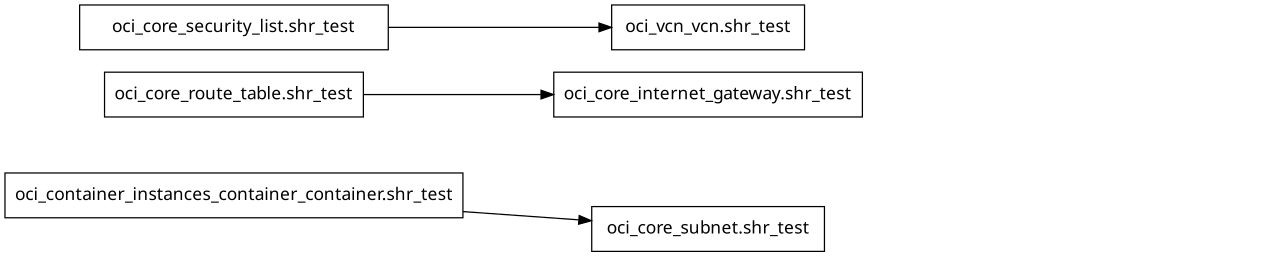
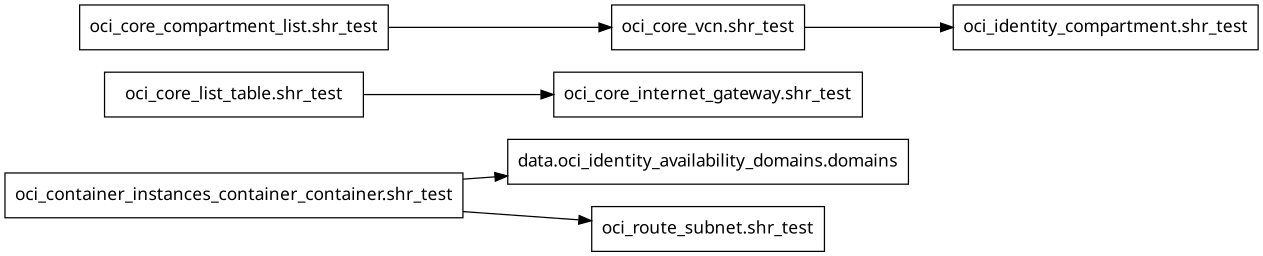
node "oci_core_security_list.shr_test": label "oci_core_security_list.shr_test" -> "oci_core_compartment_list.shr_test"
node "oci_vcn_vcn.shr_test": label "oci_vcn_vcn.shr_test" -> "oci_core_vcn.shr_test"
node "oci_identity_compartment.shr_test": added
node "oci_core_route_table.shr_test": label "oci_core_route_table.shr_test" -> "oci_core_list_table.shr_test"
node "data.oci_identity_availability_domains.domains": added
node "oci_core_subnet.shr_test": label "oci_core_subnet.shr_test" -> "oci_route_subnet.shr_test"
